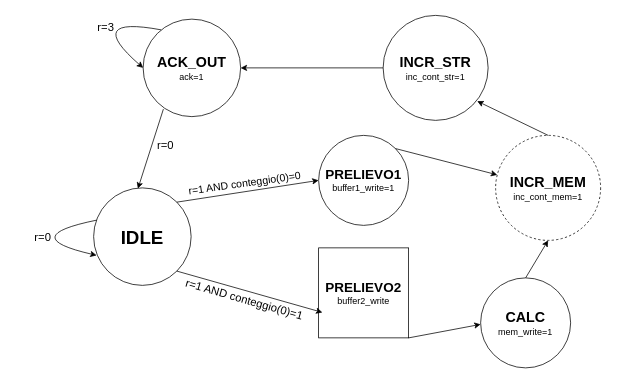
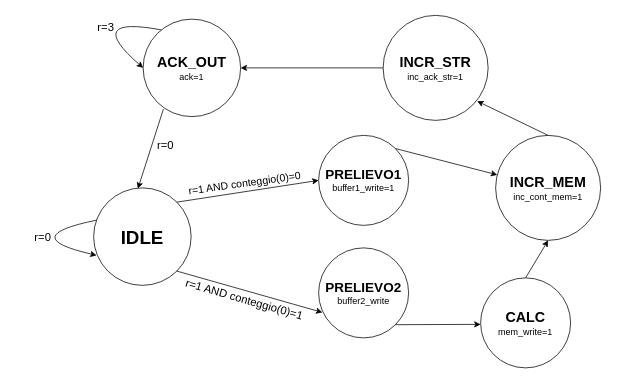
node "INCR_STR inc_cont_str=1": label "INCR_STR inc_cont_str=1" -> "INCR_STR inc_ack_str=1"
node "INCR_MEM inc_cont_mem=1": style dashed -> solid
node "PRELIEVO2 buffer2_write": shape rectangle -> ellipse
